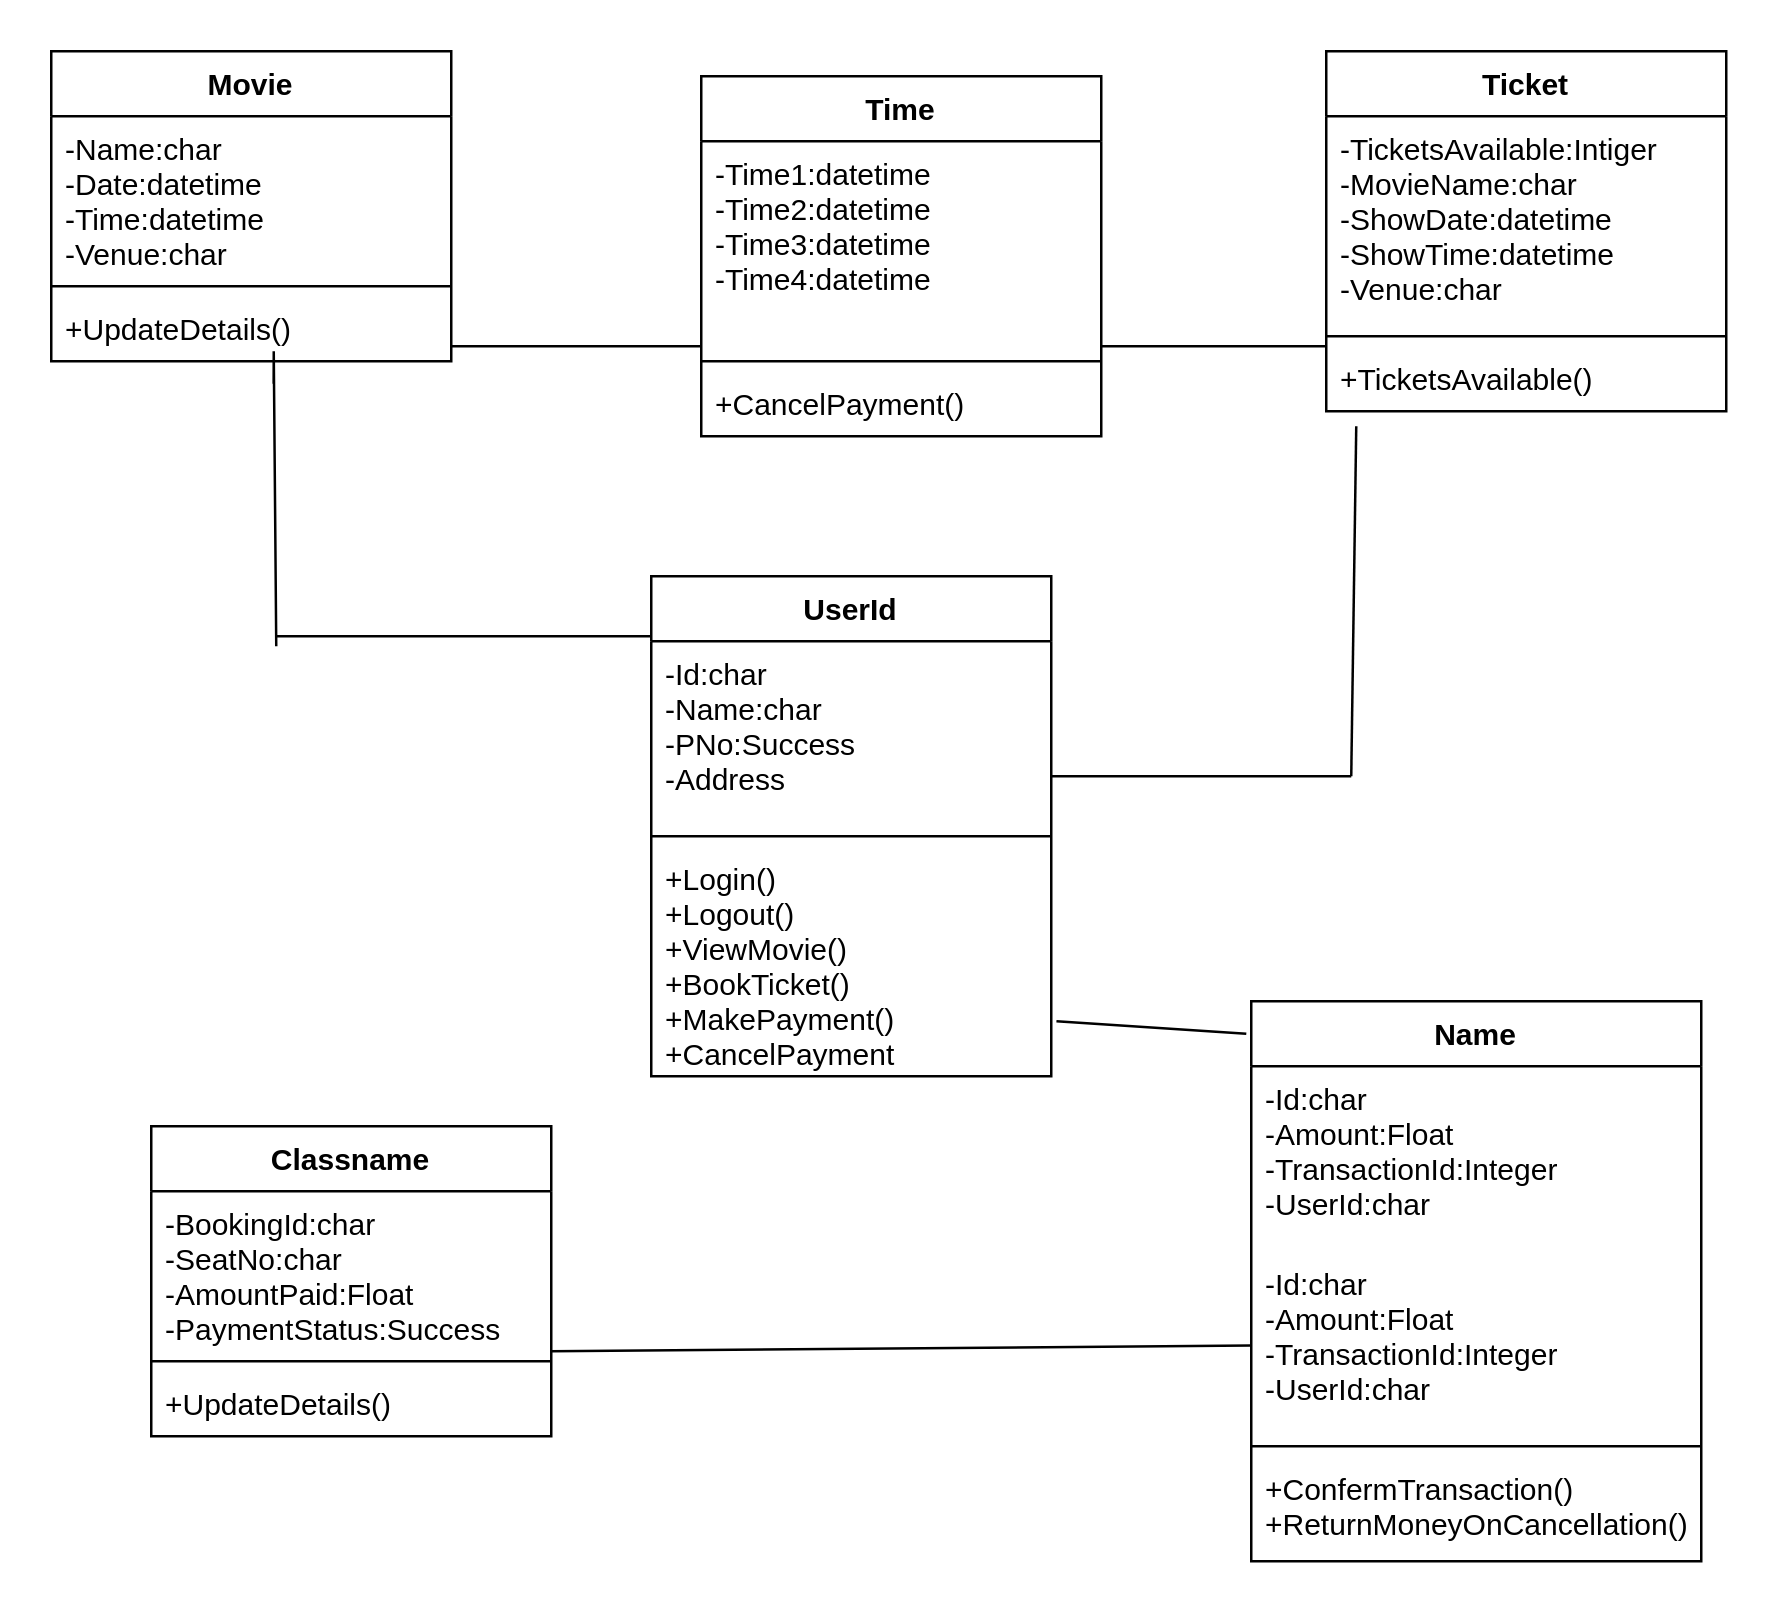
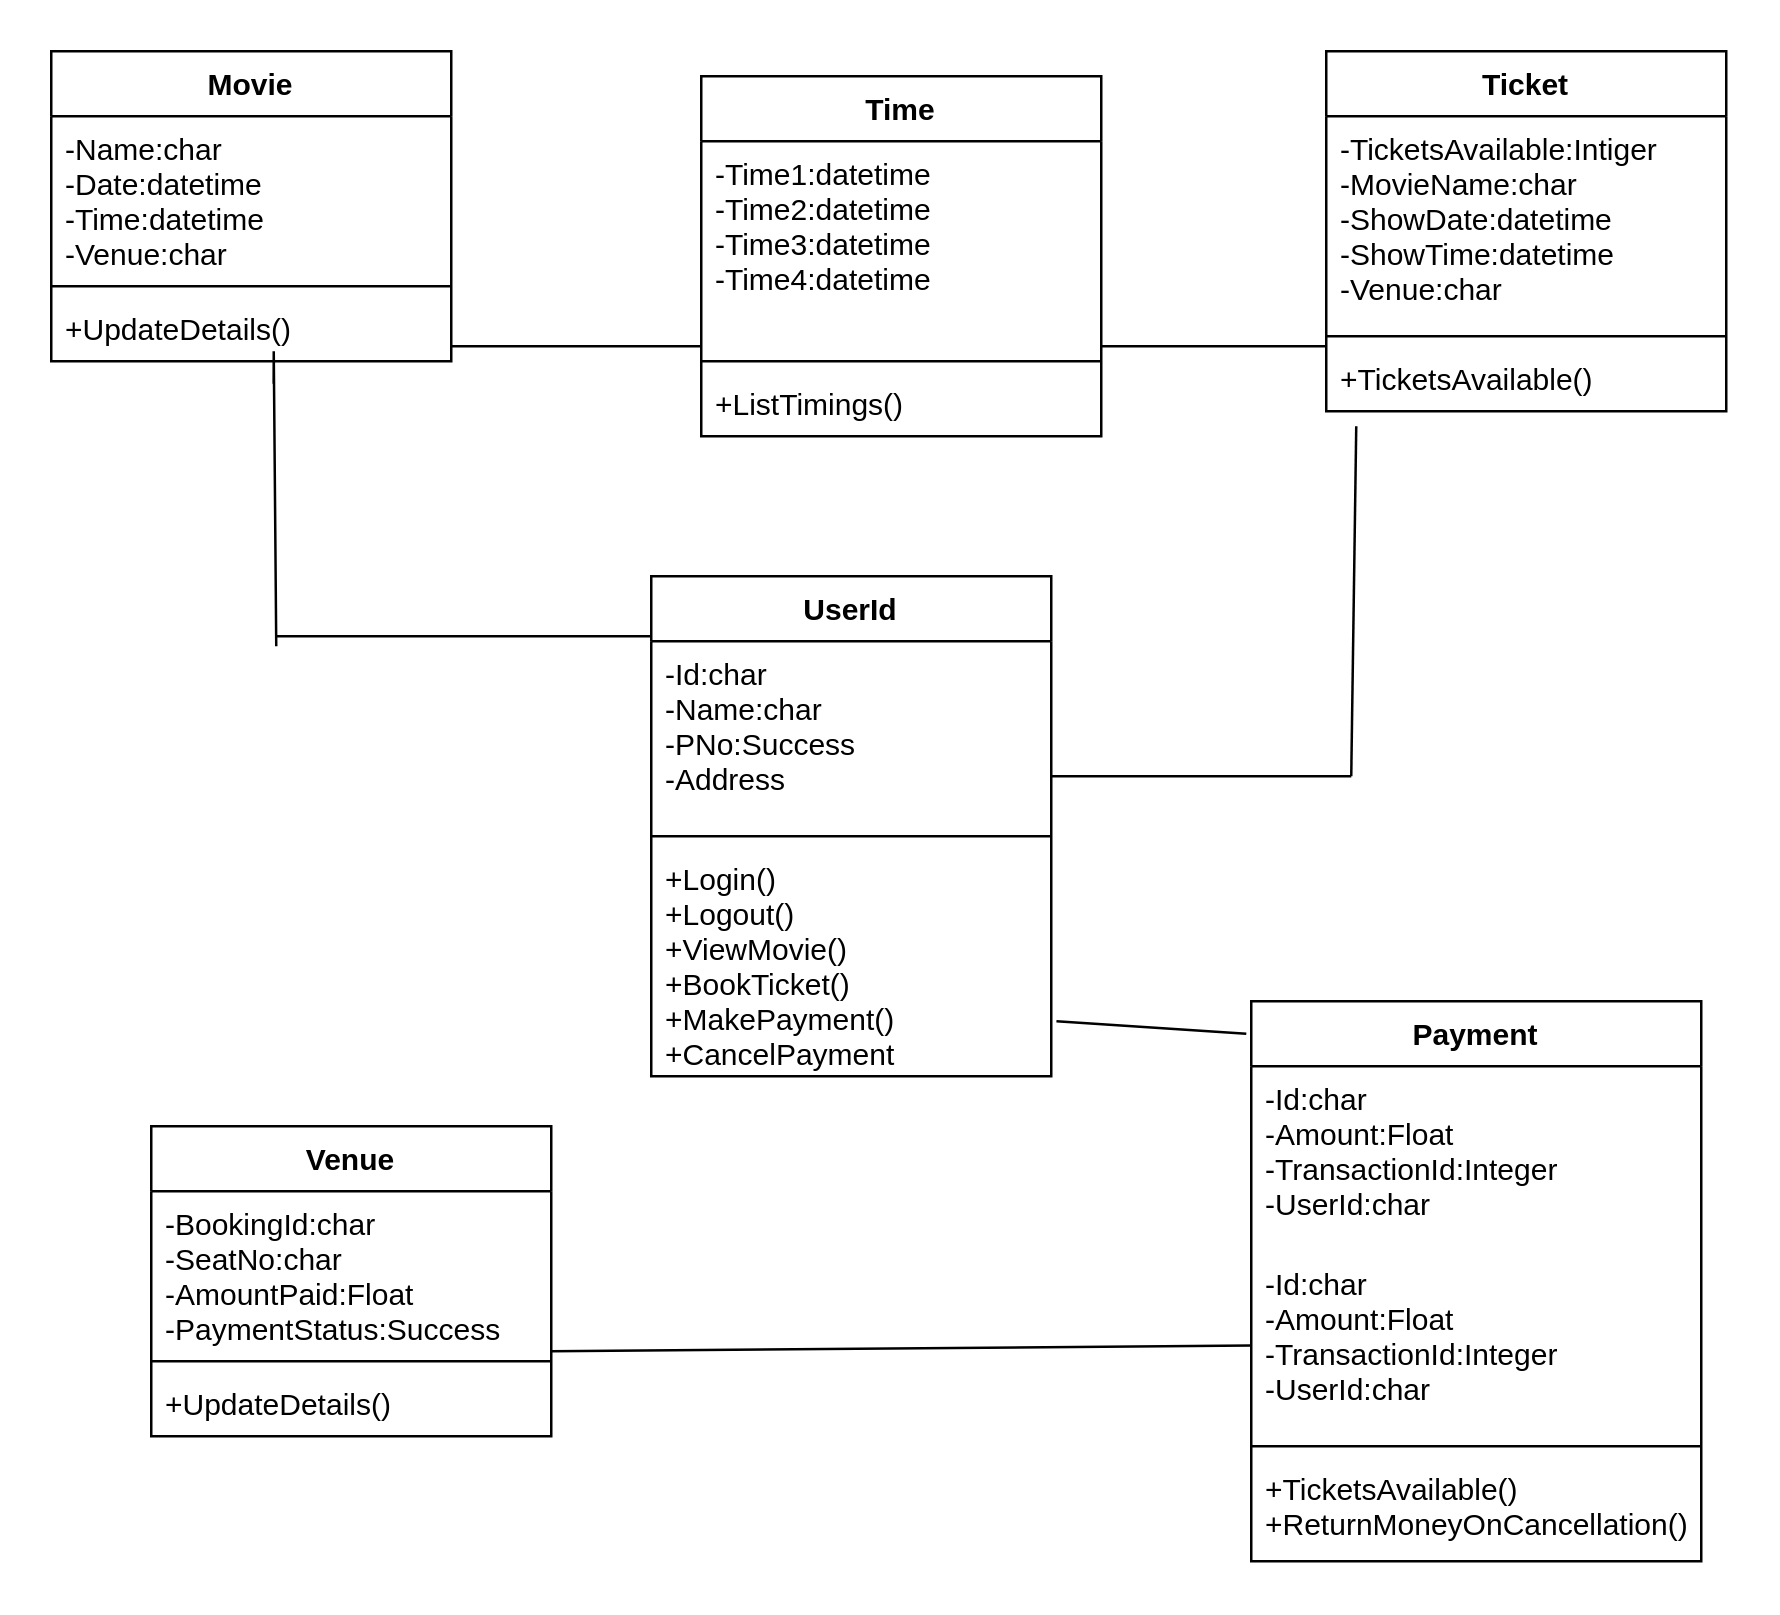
node "+CancelPayment()": label "+CancelPayment()" -> "+ListTimings()"
node "Name": label "Name" -> "Payment"
node "Classname": label "Classname" -> "Venue"
node "+ConfermTransaction() +ReturnMoneyOnCancellation()": label "+ConfermTransaction() +ReturnMoneyOnCancellation()" -> "+TicketsAvailable() +ReturnMoneyOnCancellation()"
